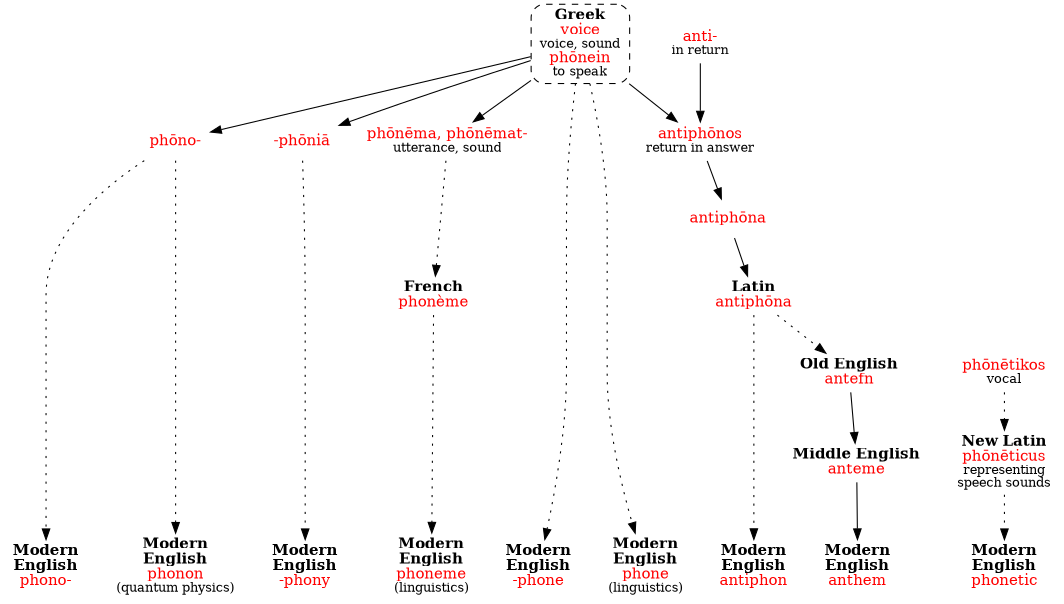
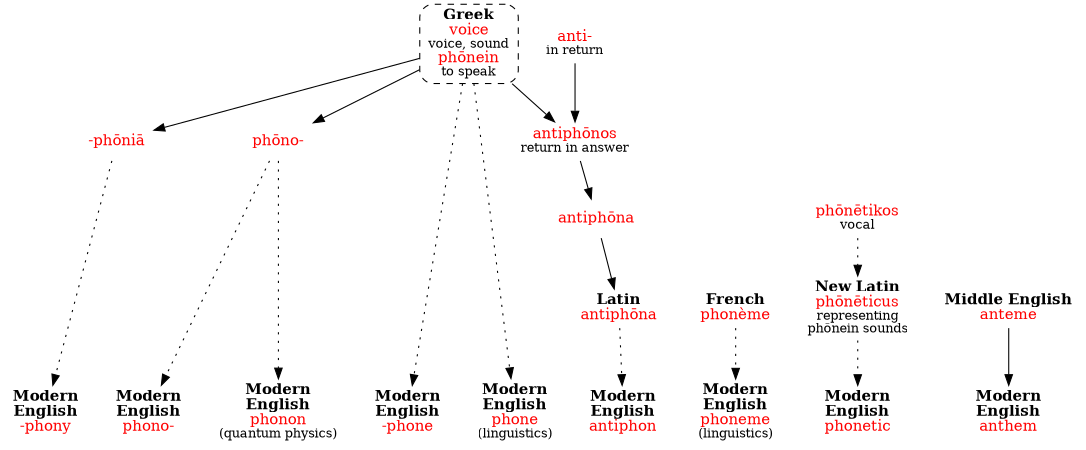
node "phōnēma, phōnēmat-": removed
node "Old English": removed
node "New Latin": text "speech sounds" -> "phōnein sounds"
